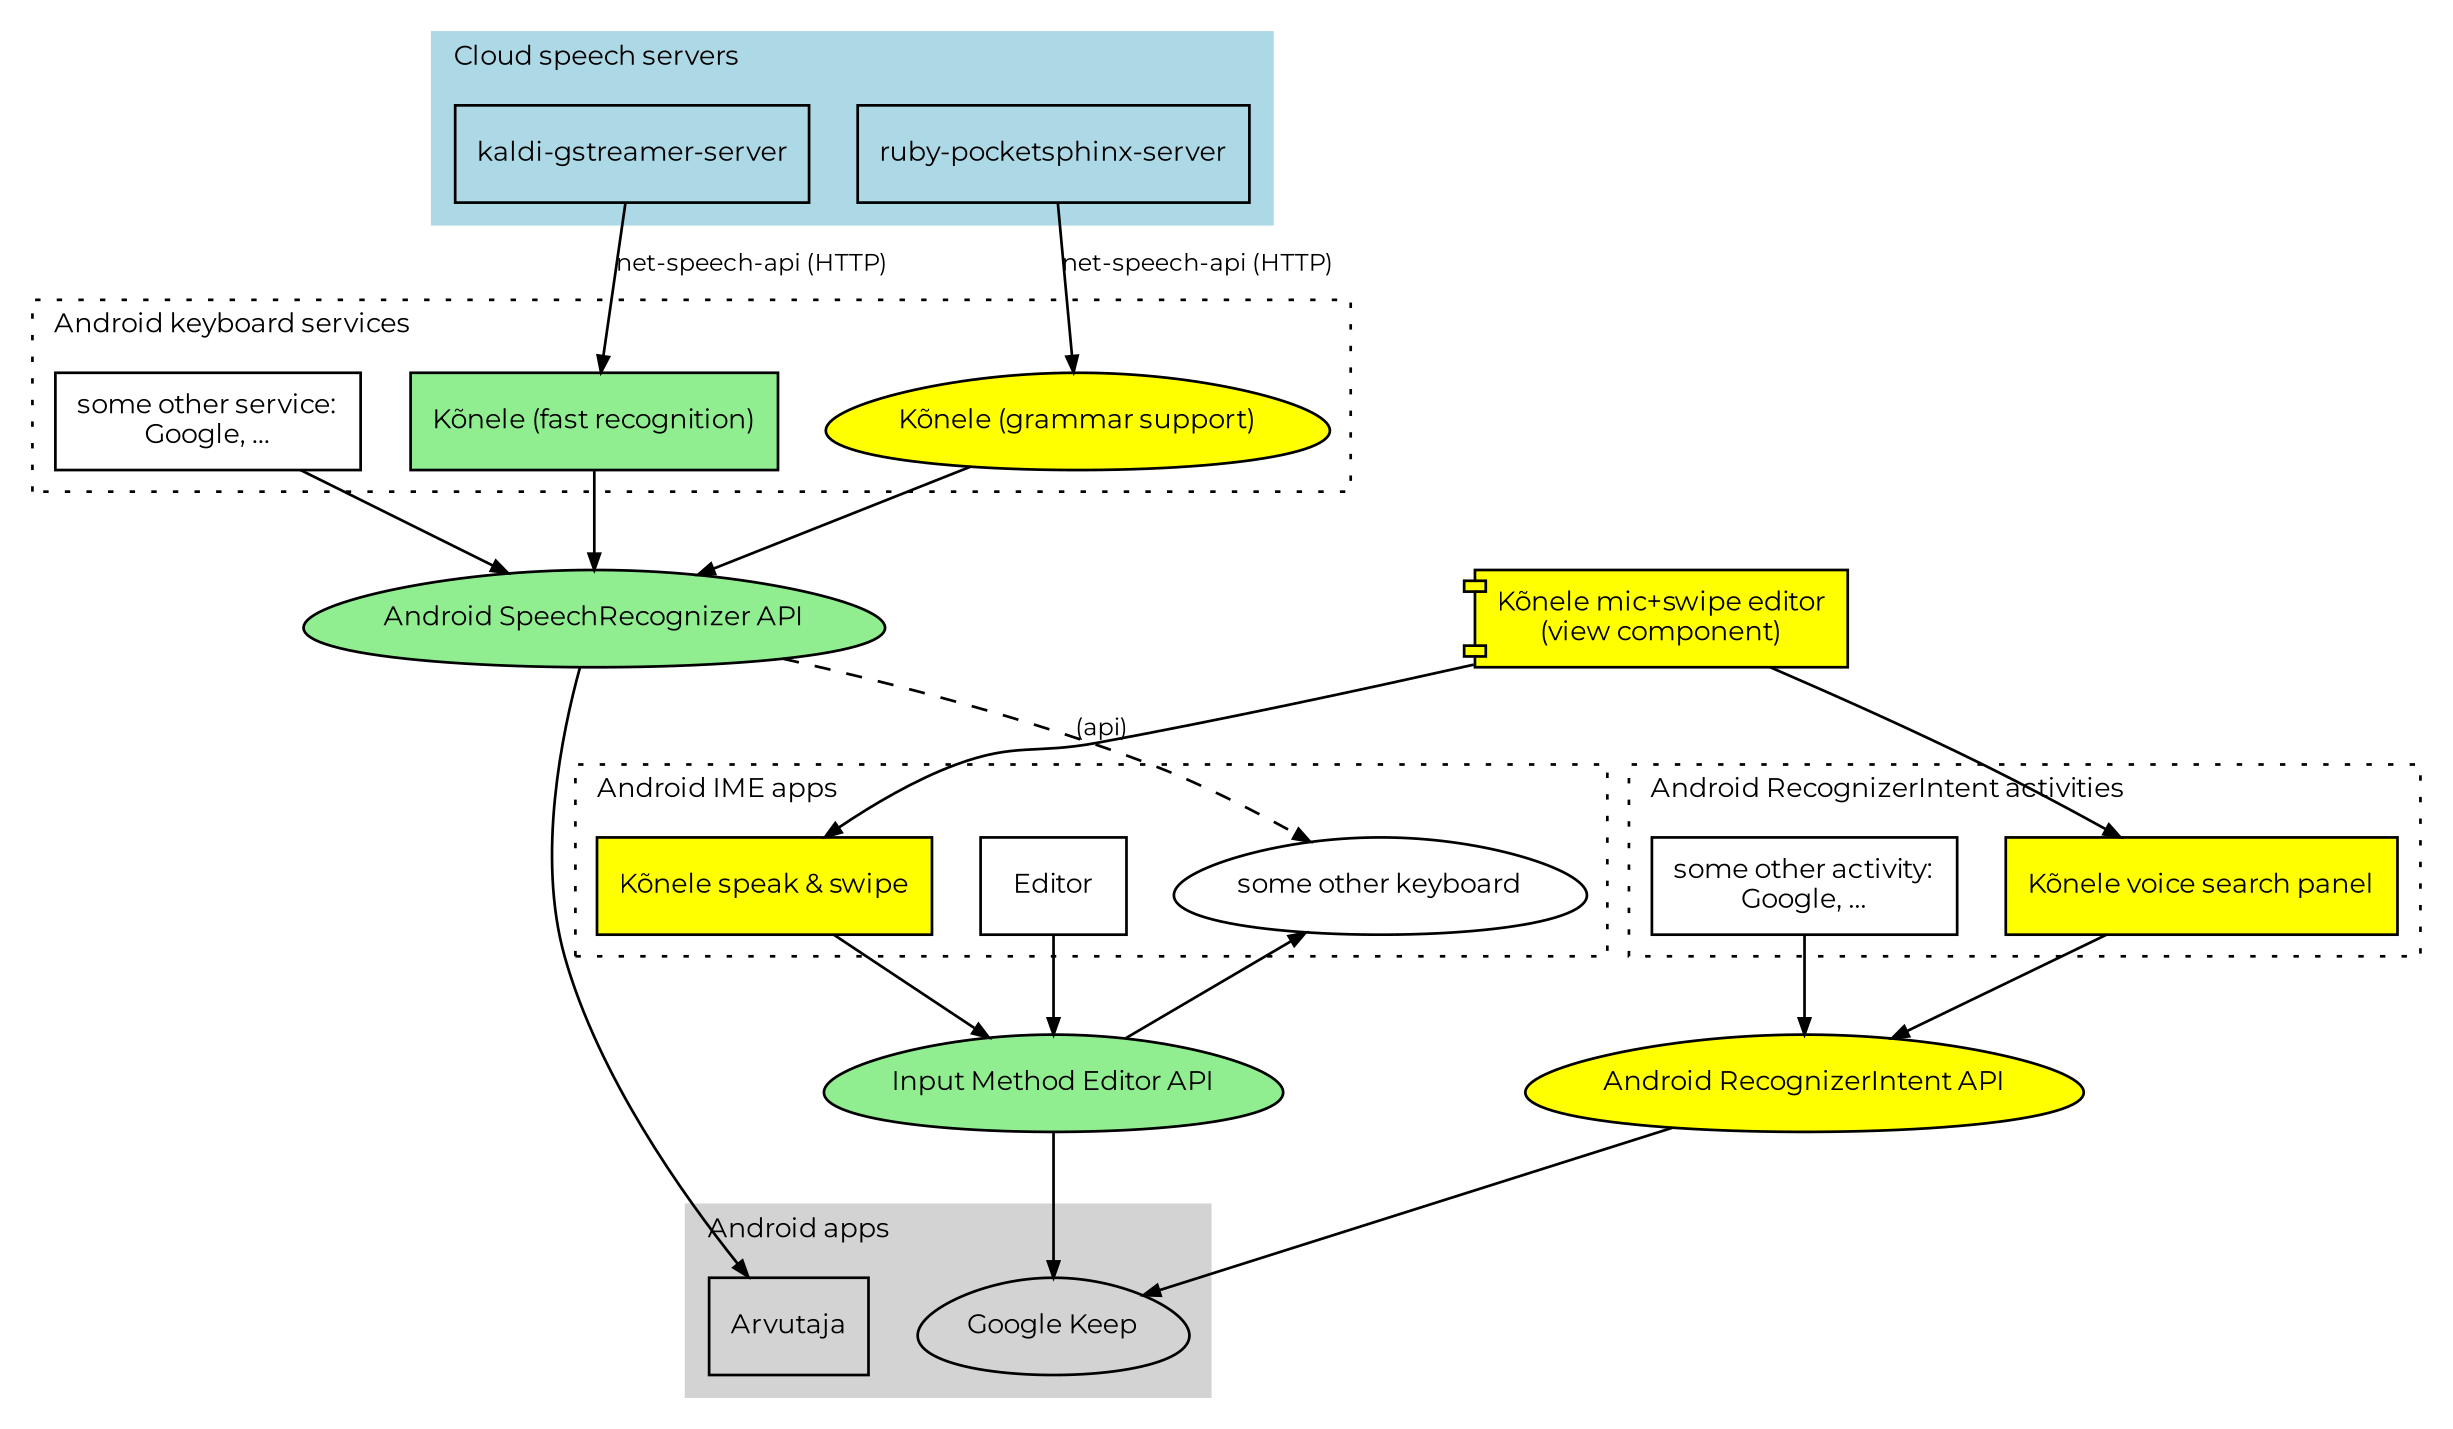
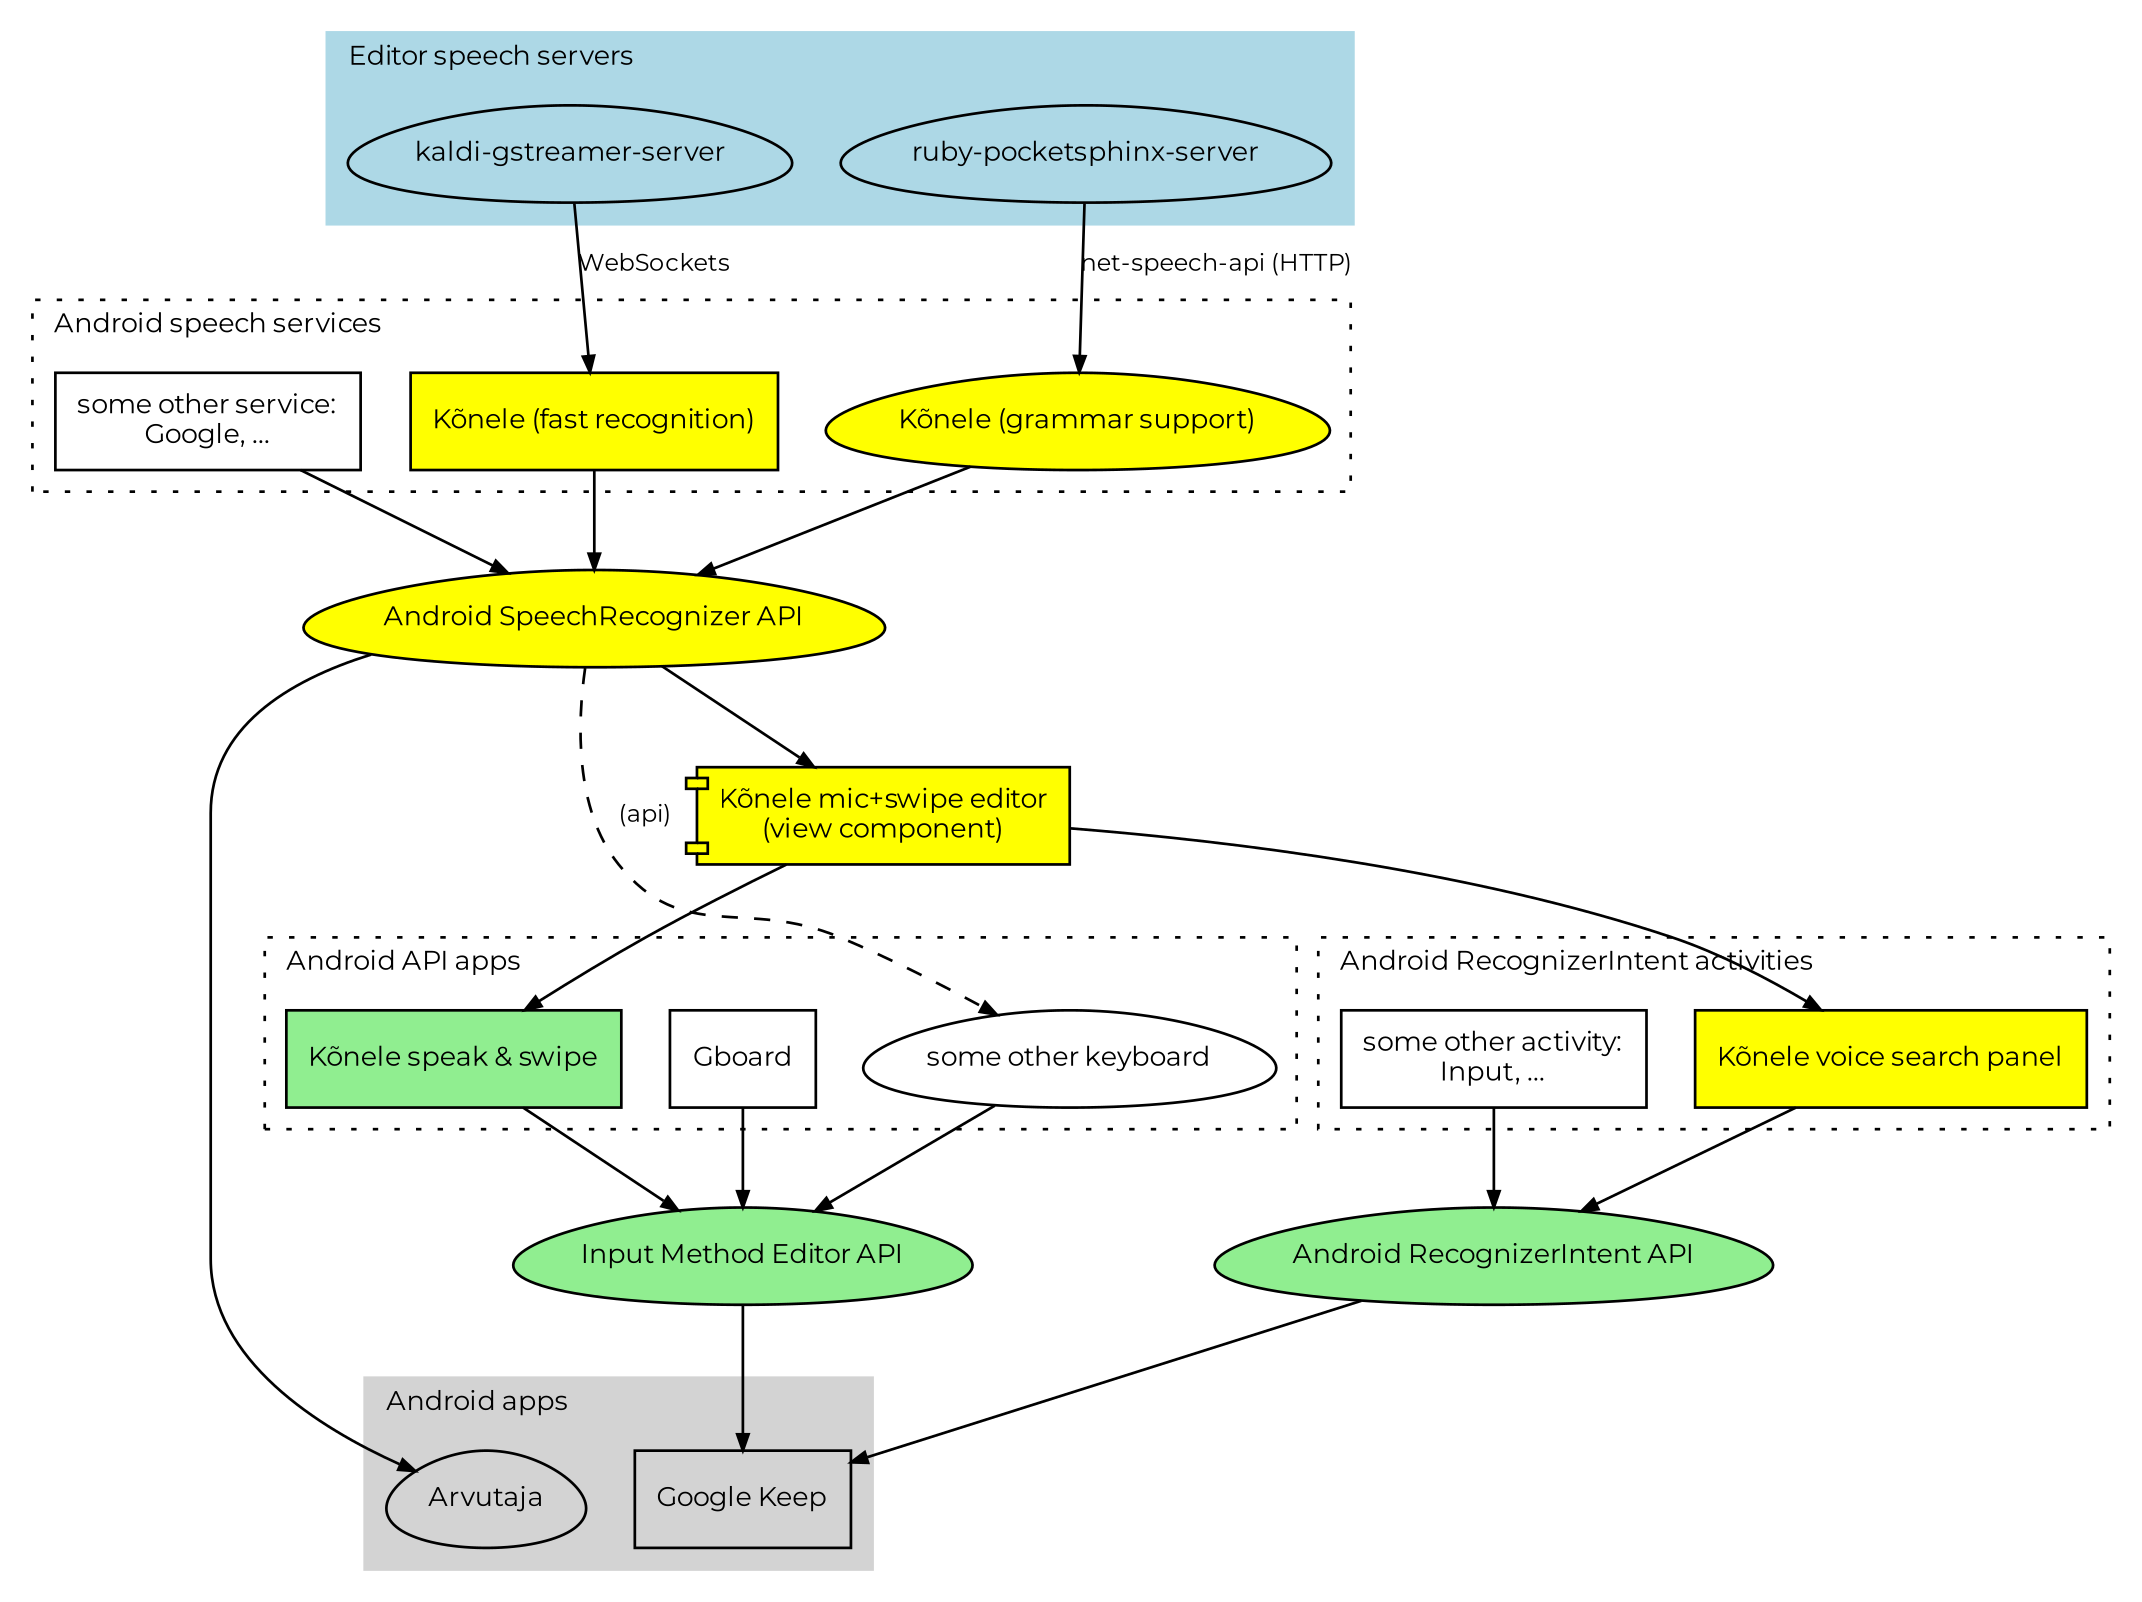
cluster "Cloud speech servers": label "Cloud speech servers" -> "Editor speech servers"
node "kaldi-gstreamer-server": shape box -> egg
node "ruby-pocketsphinx-server": shape box -> egg
edge "kaldi-gstreamer-server" -> "Kõnele (fast recognition)": label "net-speech-api (HTTP)" -> "WebSockets"
cluster "Android keyboard services": label "Android keyboard services" -> "Android speech services"
node "Kõnele (fast recognition)": fillcolor lightgreen -> yellow
node "Android SpeechRecognizer API": fillcolor lightgreen -> yellow
edge "Android SpeechRecognizer API" -> "Kõnele mic+swipe editor (view component)": added
cluster "Android IME apps": label "Android IME apps" -> "Android API apps"
node "Kõnele speak & swipe": fillcolor yellow -> lightgreen
node "Editor": label "Editor" -> "Gboard"
node "some other activity: Google, ...": label "some other activity: Google, ..." -> "some other activity: Input, ..."
edge "Input Method Editor API" -> "some other keyboard": reversed
node "Android RecognizerIntent API": fillcolor yellow -> lightgreen
node "Arvutaja": shape box -> egg
node "Google Keep": shape egg -> box
